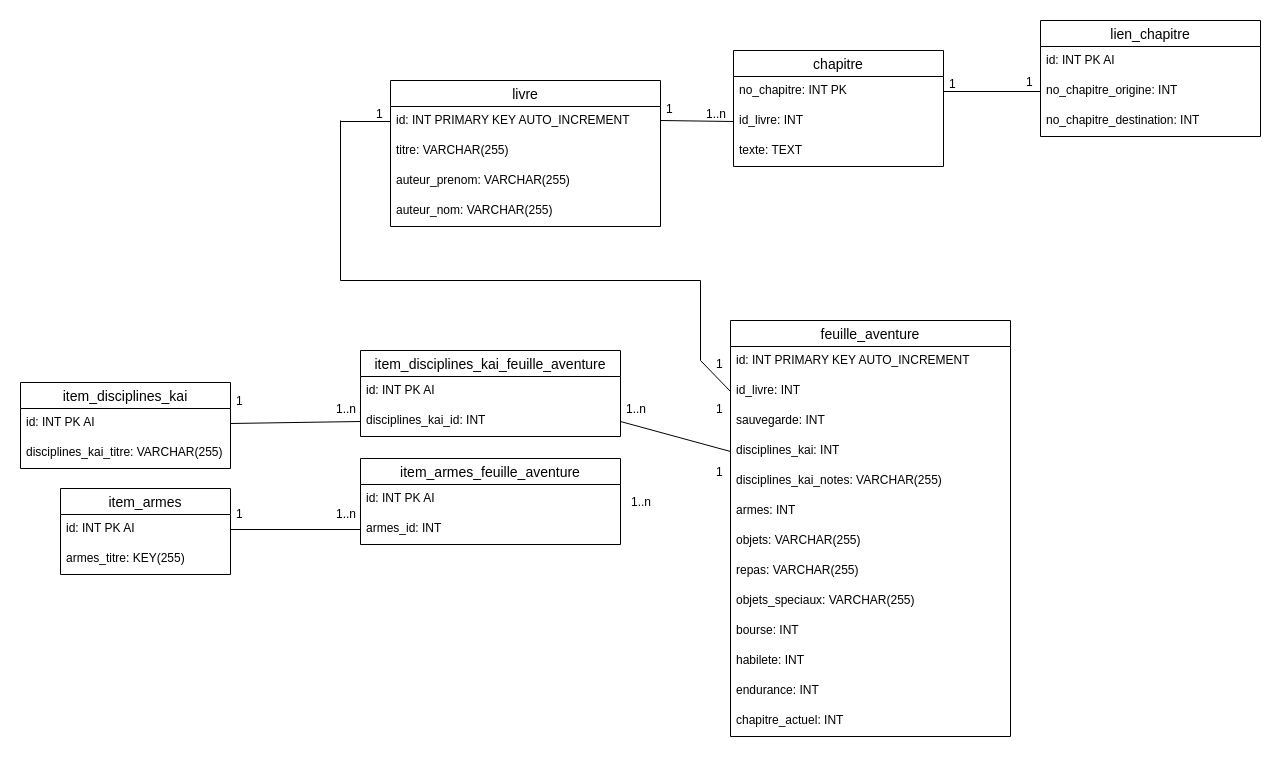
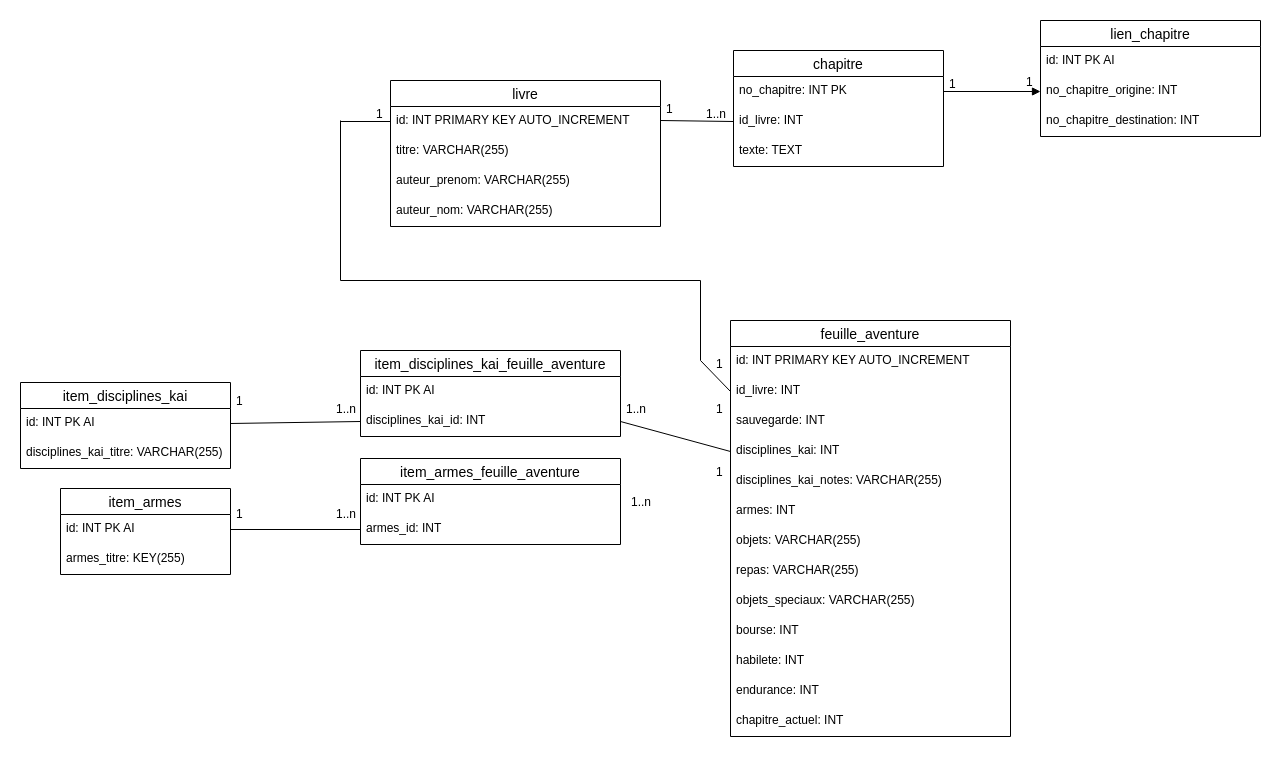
edge "no_chapitre: INT PK" -- "no_chapitre_origine: INT": arrowhead none -> block
